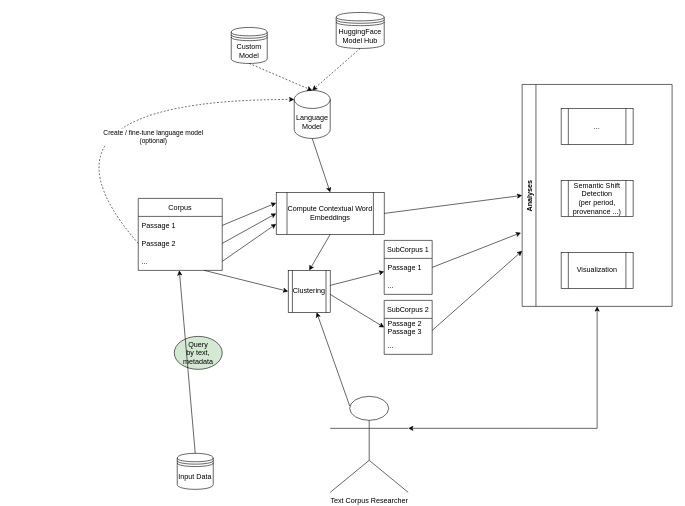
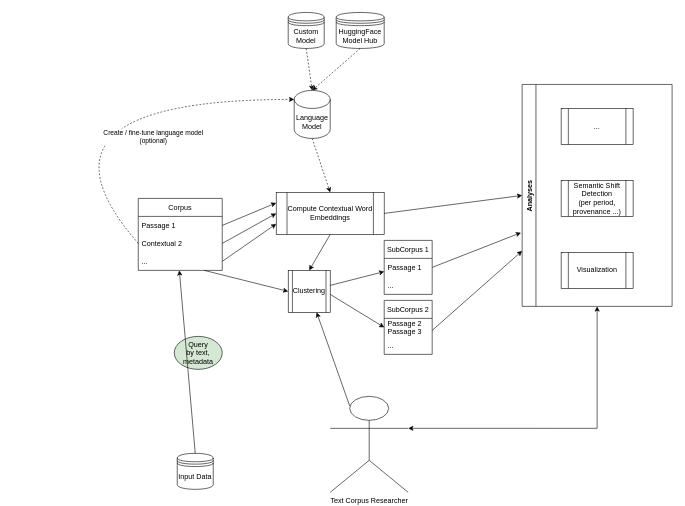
node "Custom Model": moved (249, 45) -> (306, 30)
edge "Language Model" -> "Compute Contextual Word Embeddings": style solid -> dashed
node "Passage 2": label "Passage 2" -> "Contextual 2"
